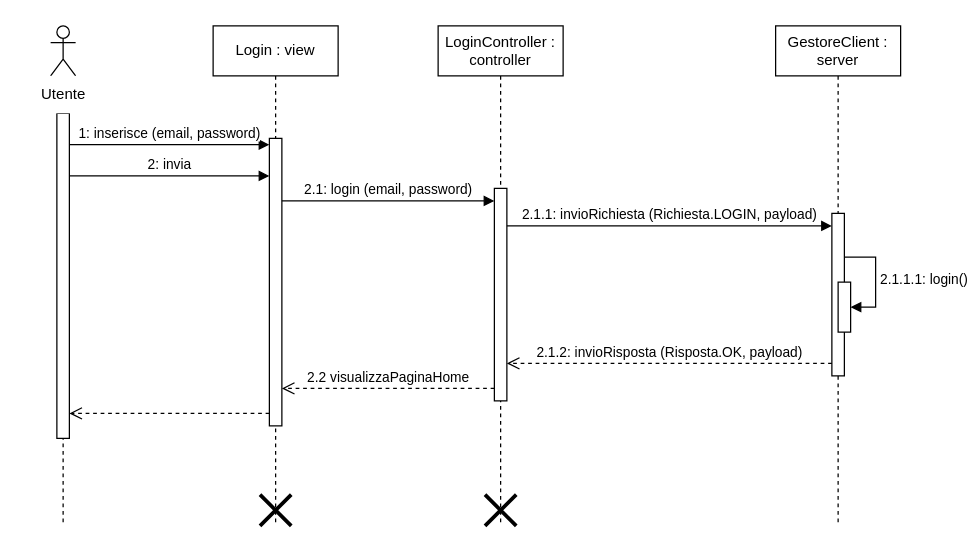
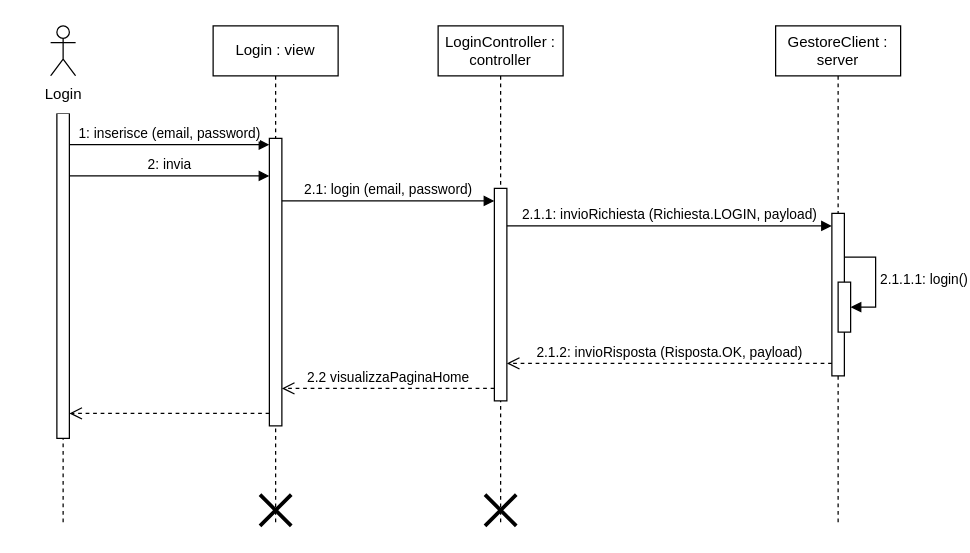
node "Utente": label "Utente" -> "Login"
